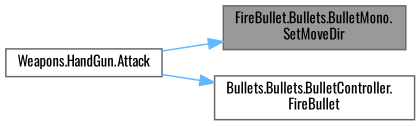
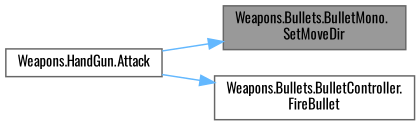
node "FireBullet.Bullets.BulletMono. SetMoveDir": label "FireBullet.Bullets.BulletMono. SetMoveDir" -> "Weapons.Bullets.BulletMono. SetMoveDir"
node "Bullets.Bullets.BulletController. FireBullet": label "Bullets.Bullets.BulletController. FireBullet" -> "Weapons.Bullets.BulletController. FireBullet"
